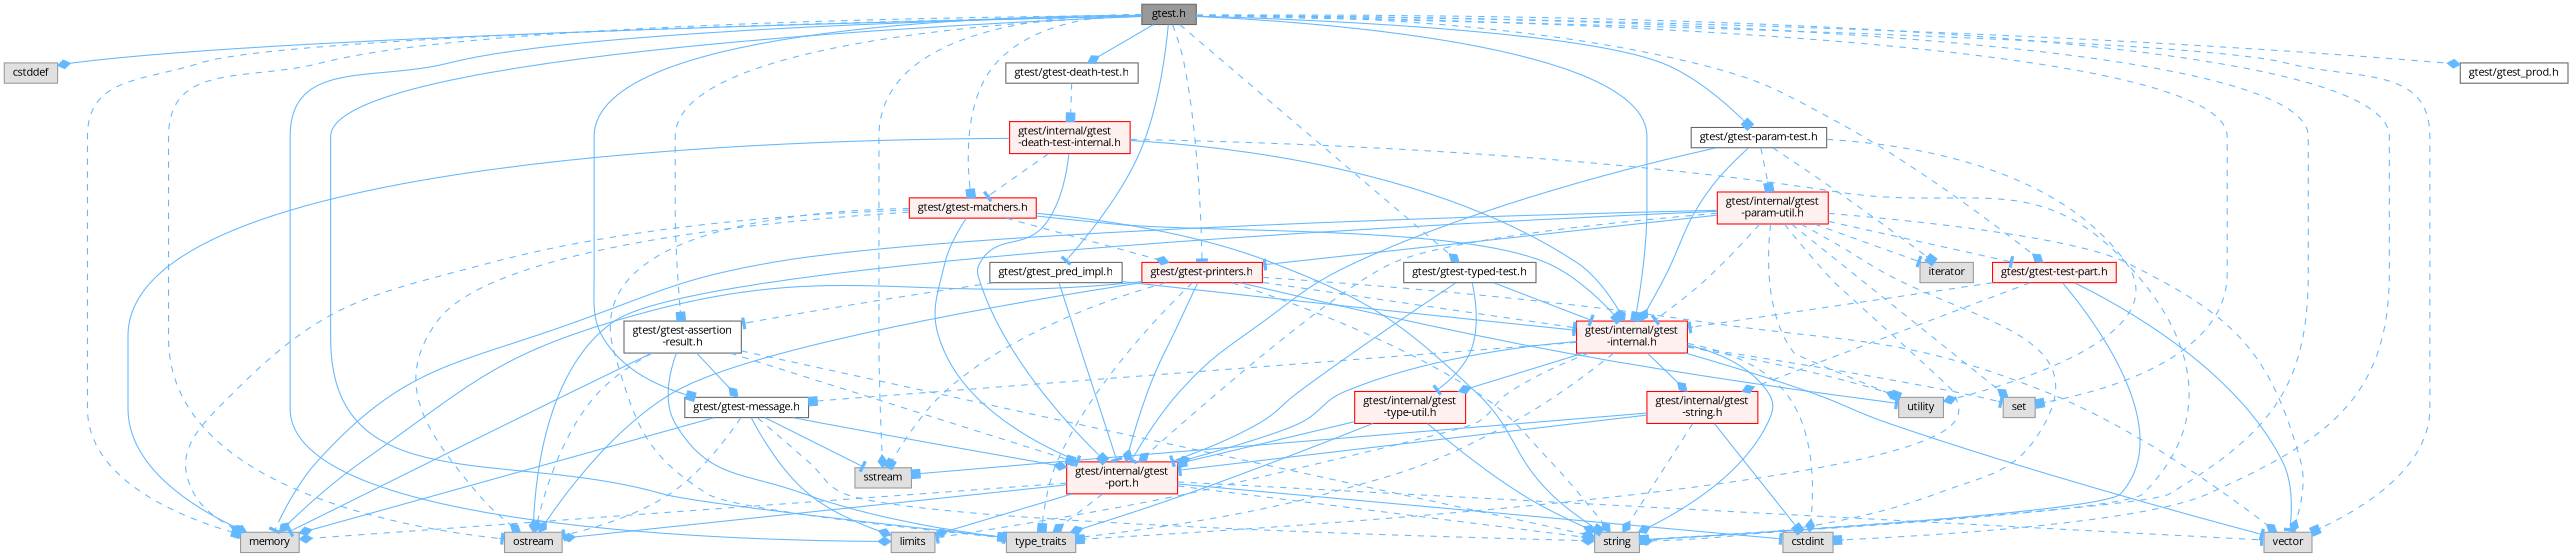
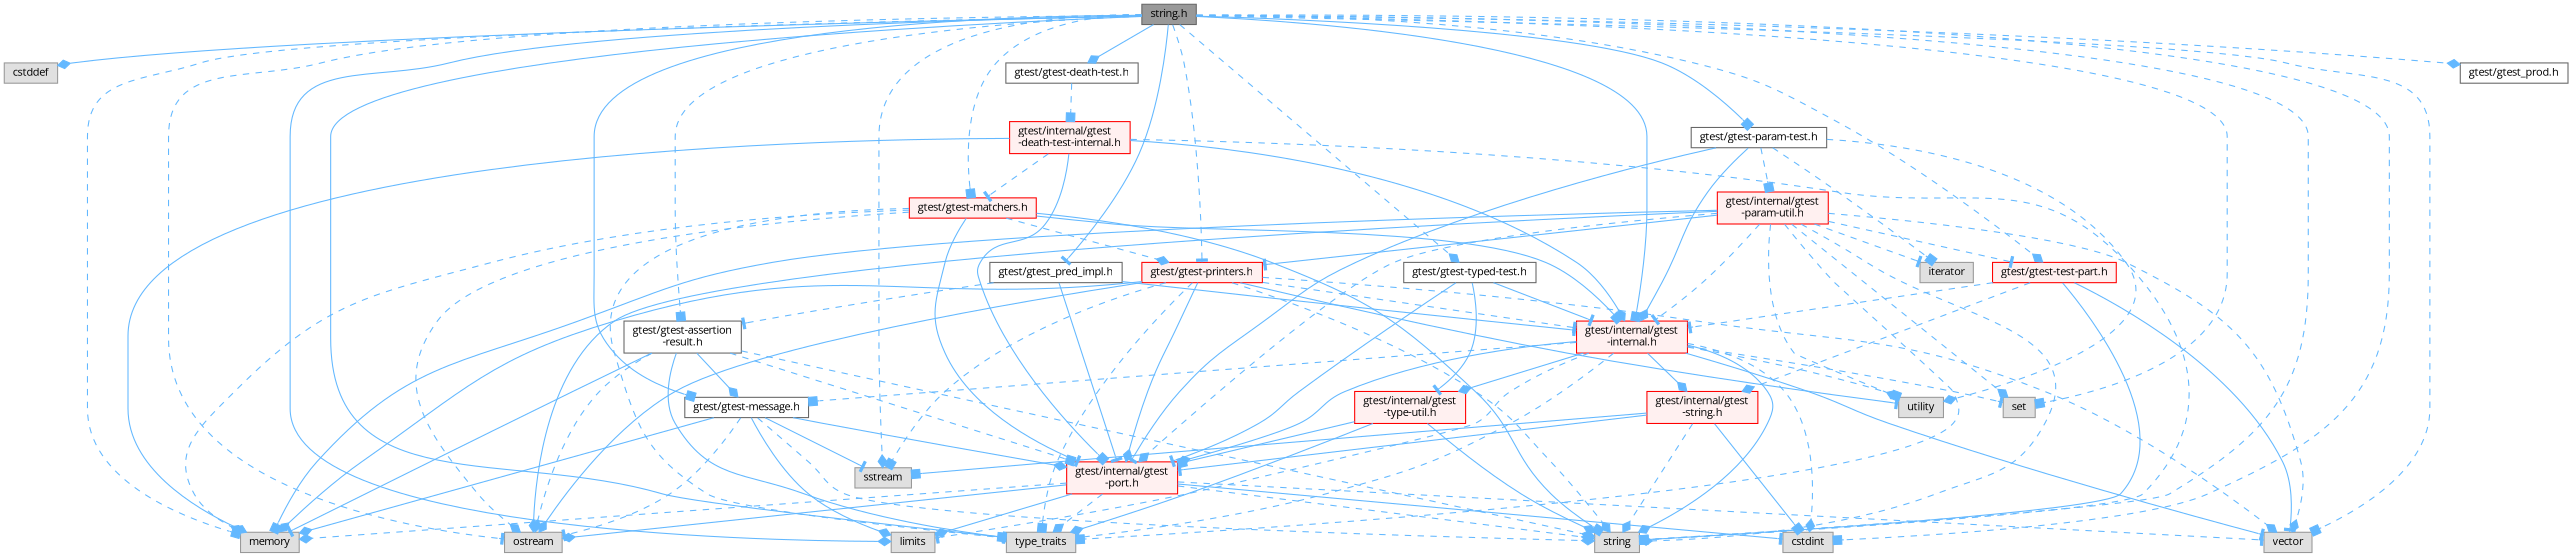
node "gtest.h": label "gtest.h" -> "string.h"
edge "gtest/internal/gtest -param-util.h" -> "memory": arrowhead tee -> box
